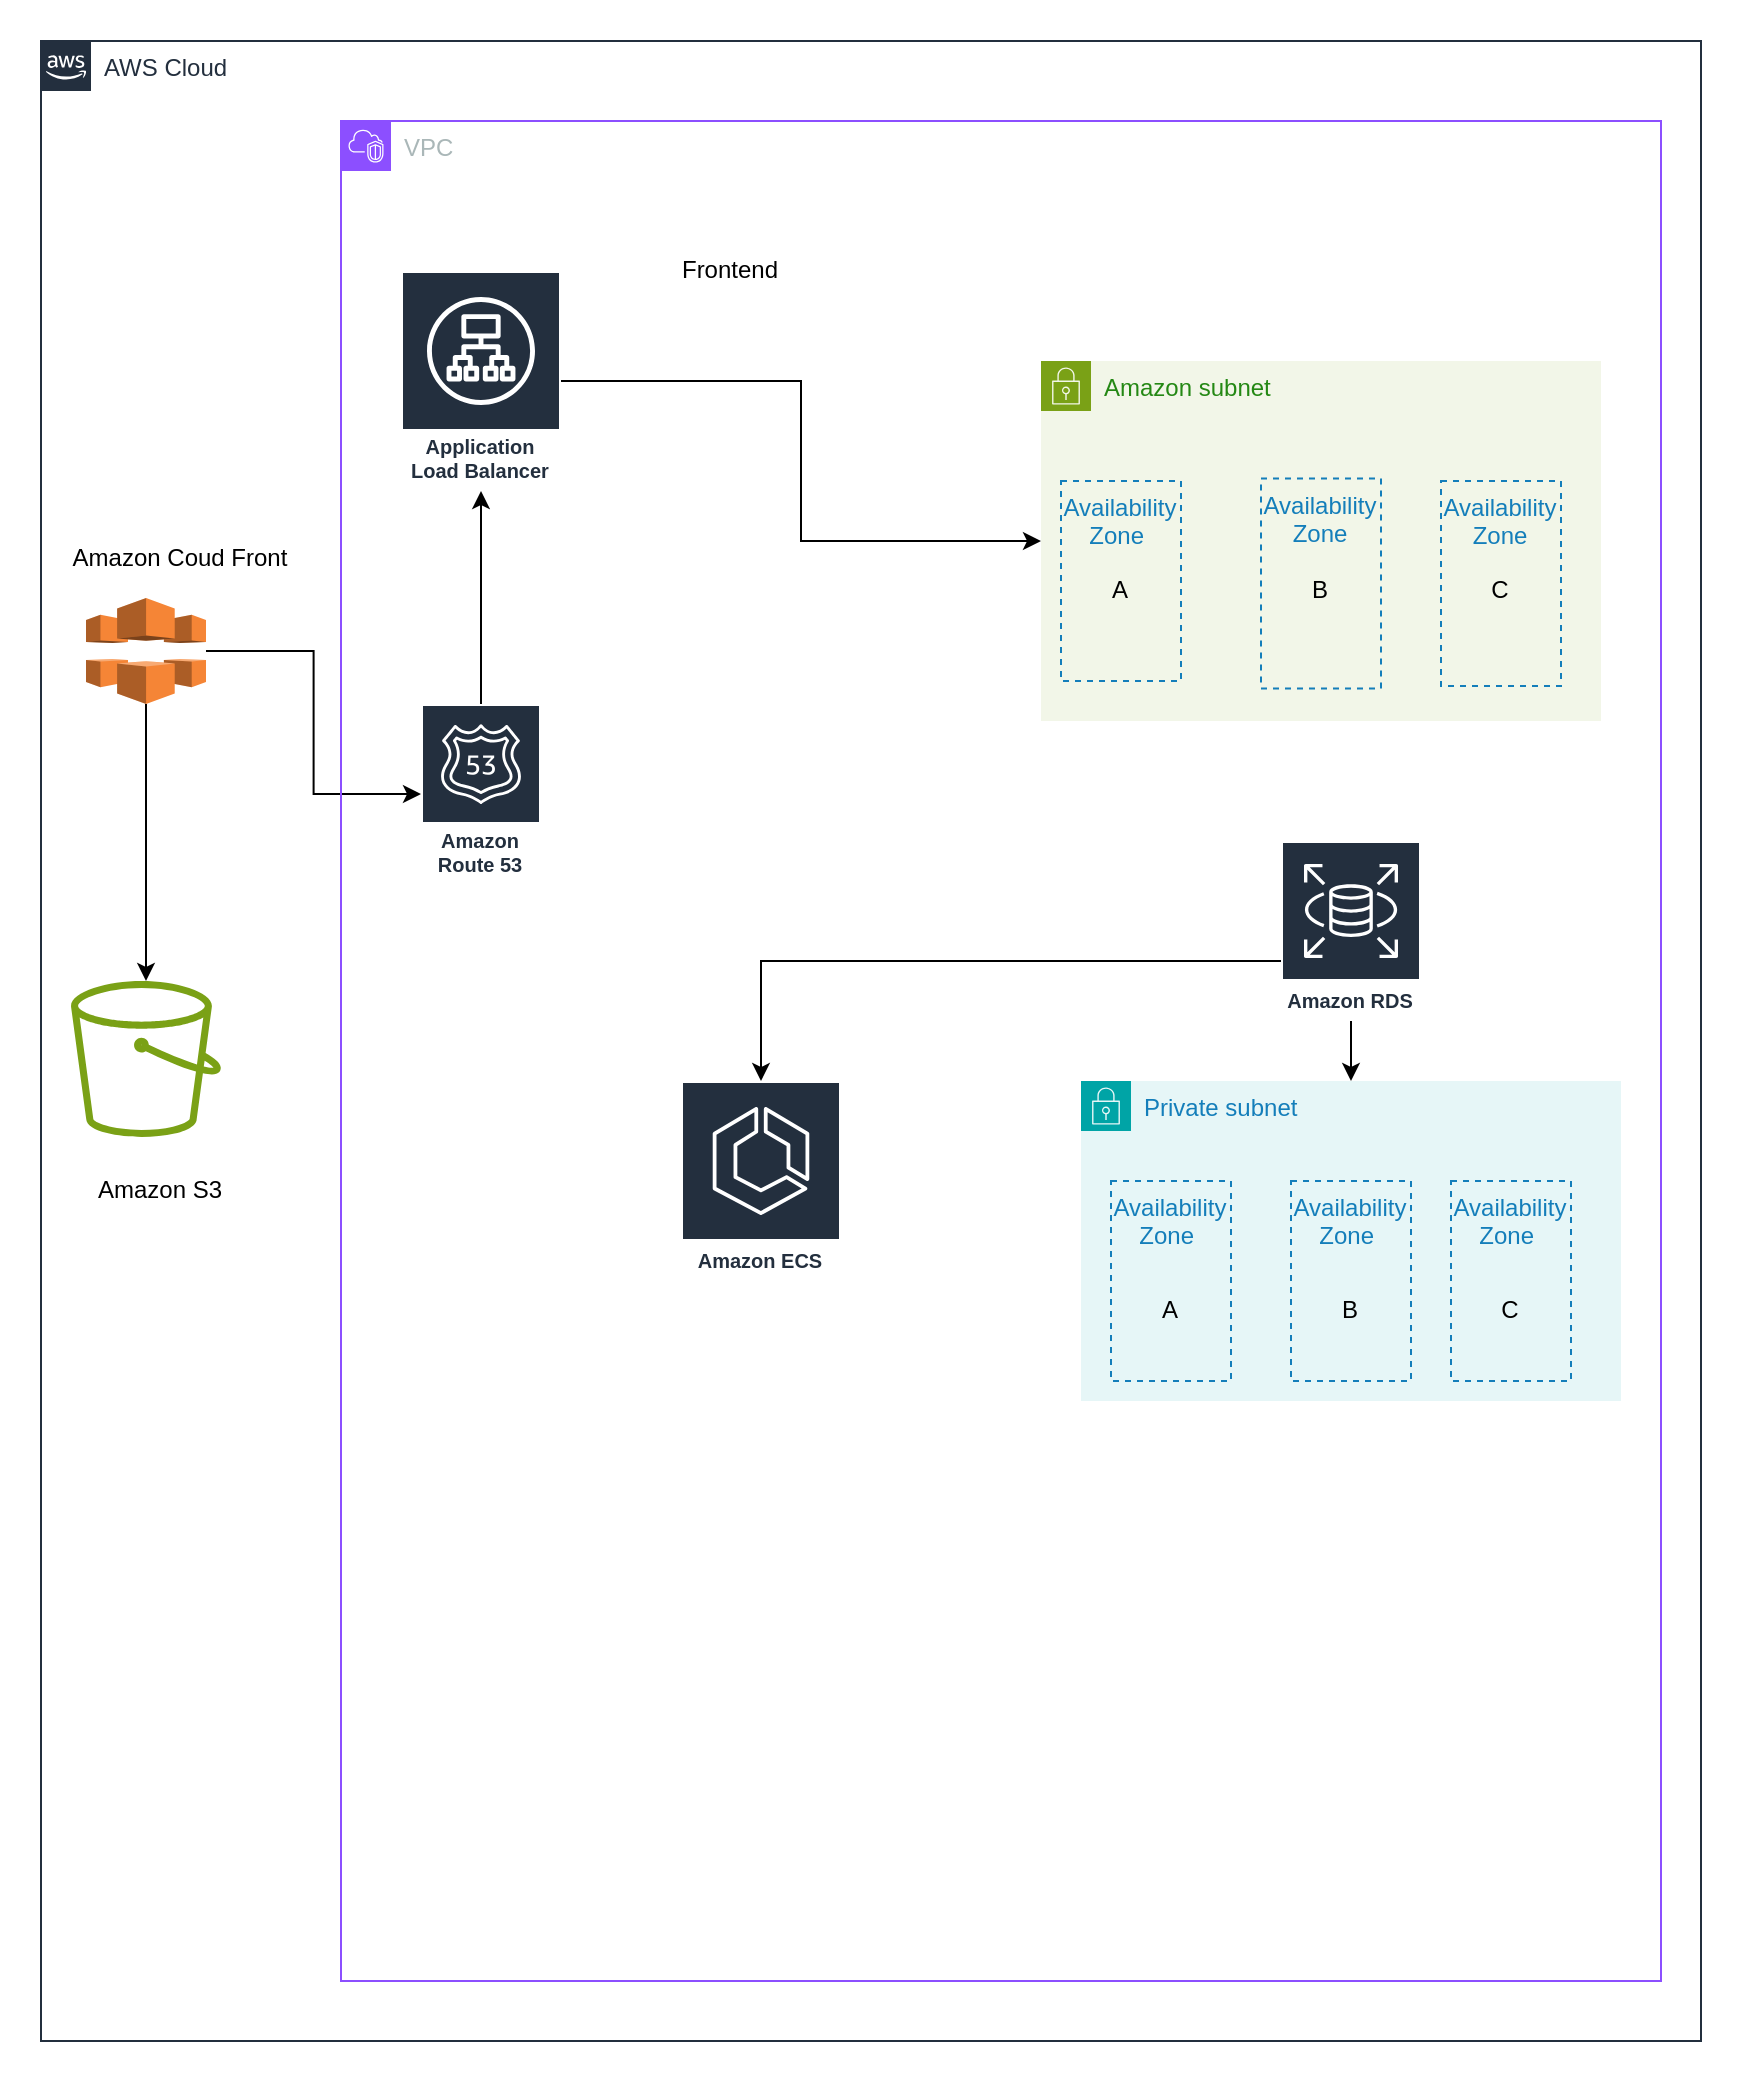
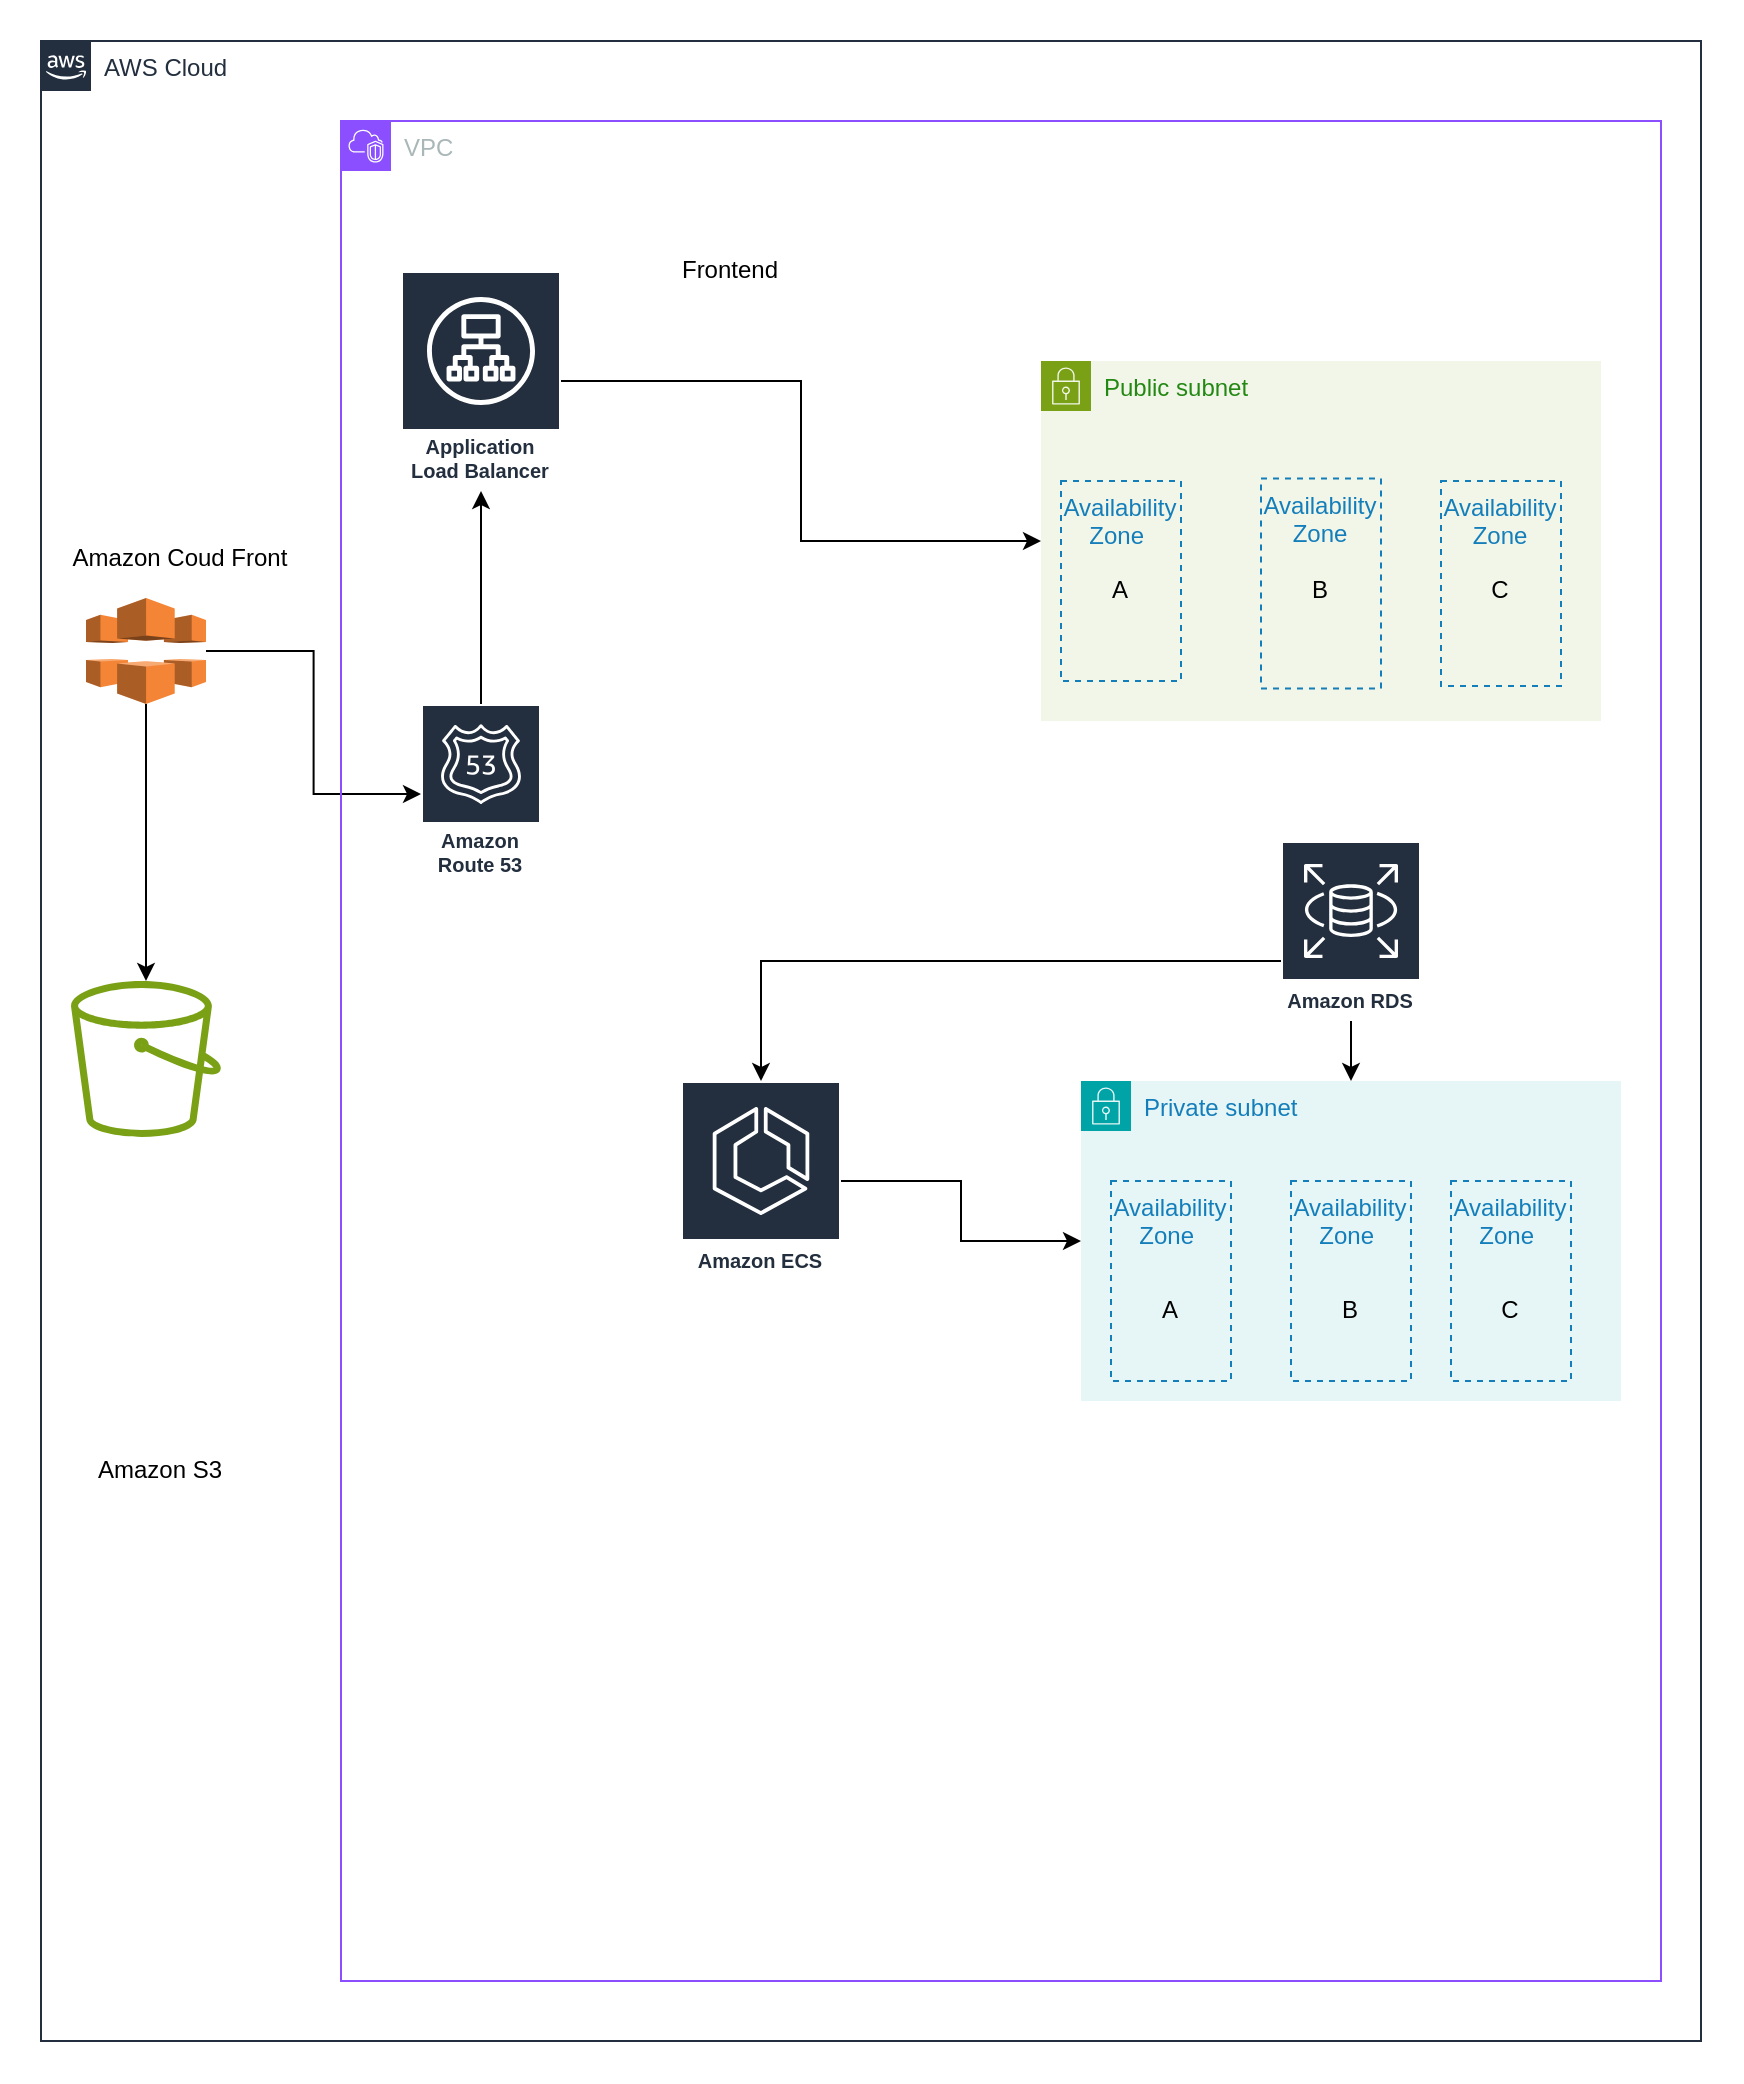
node "Amazon subnet": label "Amazon subnet" -> "Public subnet"
node "Amazon S3": moved (161, 1191) -> (161, 1471)
edge "Amazon ECS" -> "Private subnet": added
